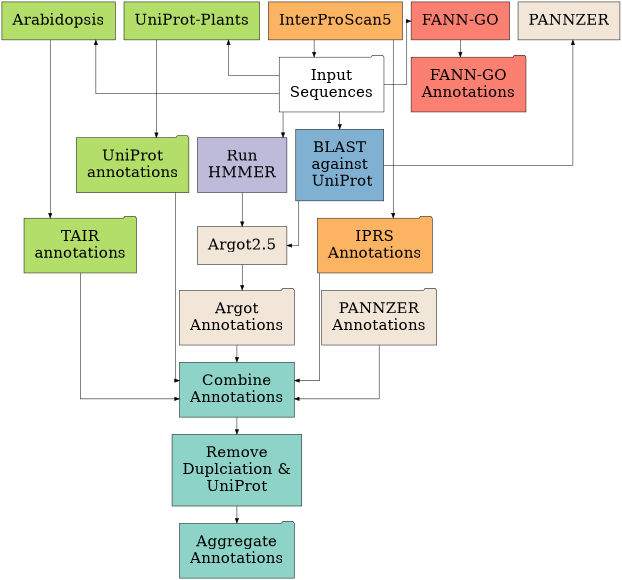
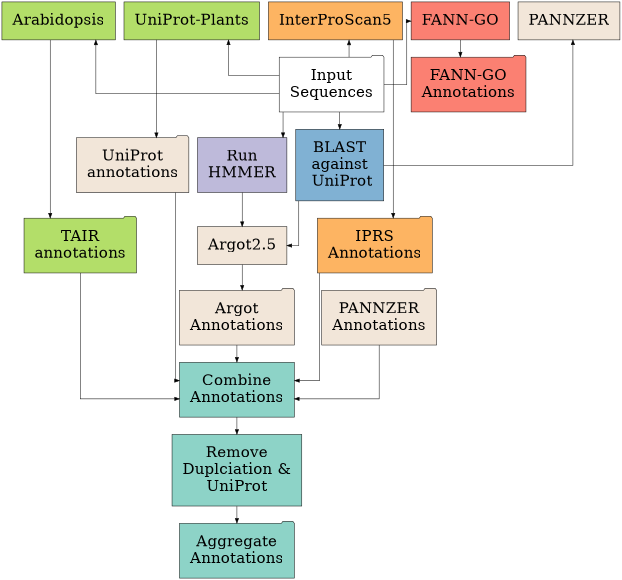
edge "InterProScan5" -> "Input Sequences": reversed
node "UniProt annotations": fillcolor #b3de69 -> #f2e6d9
